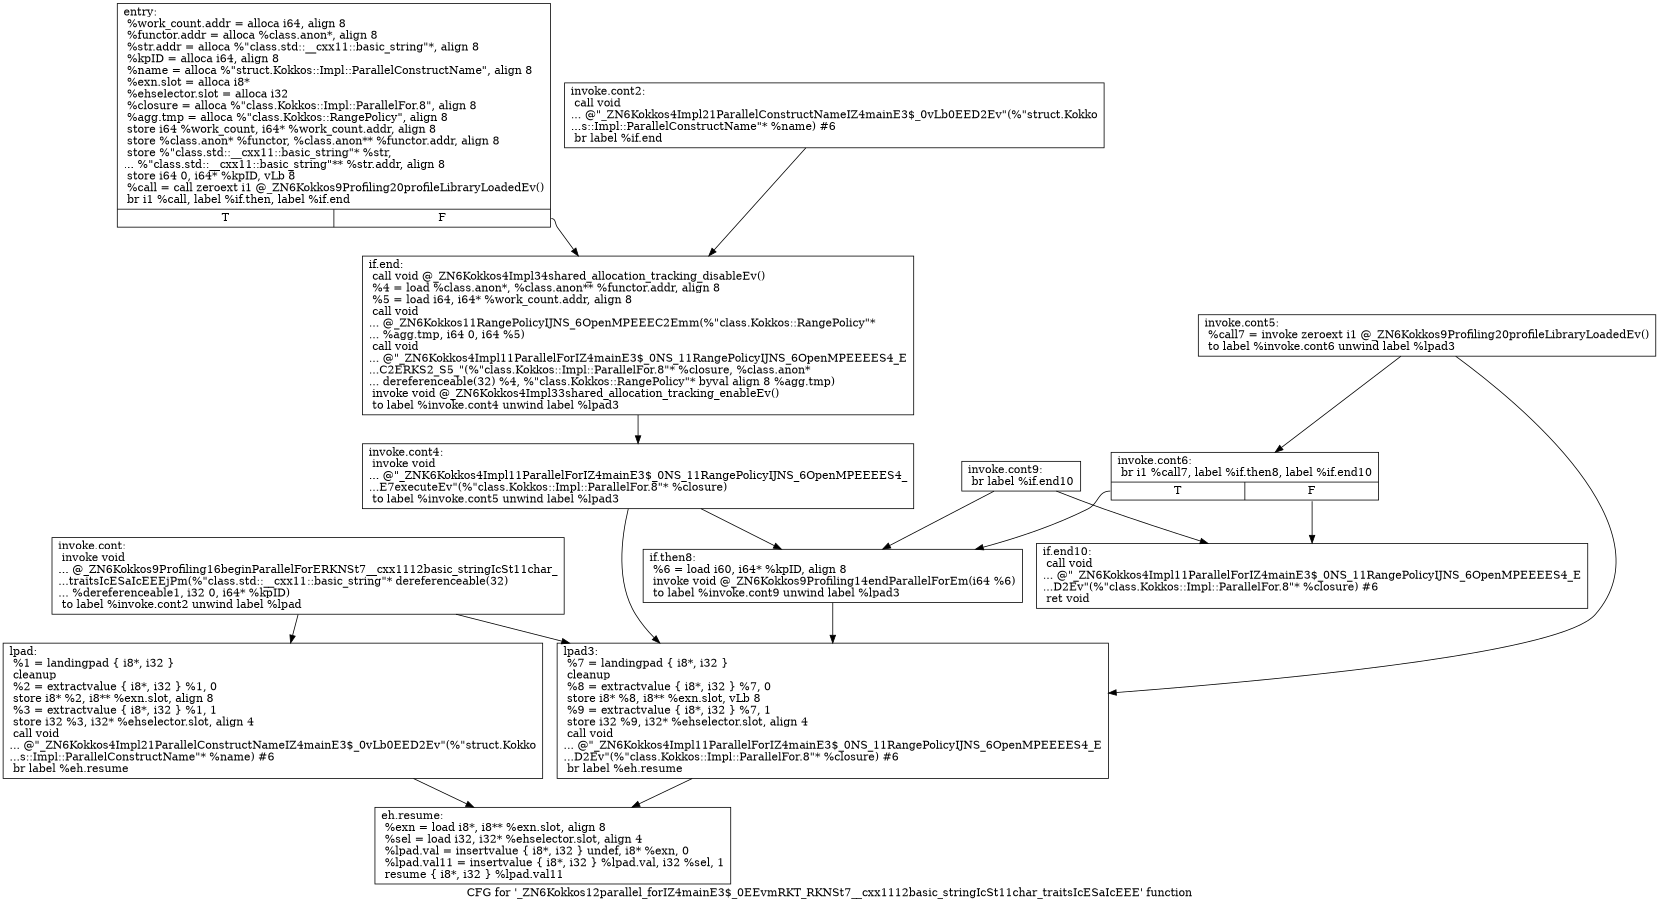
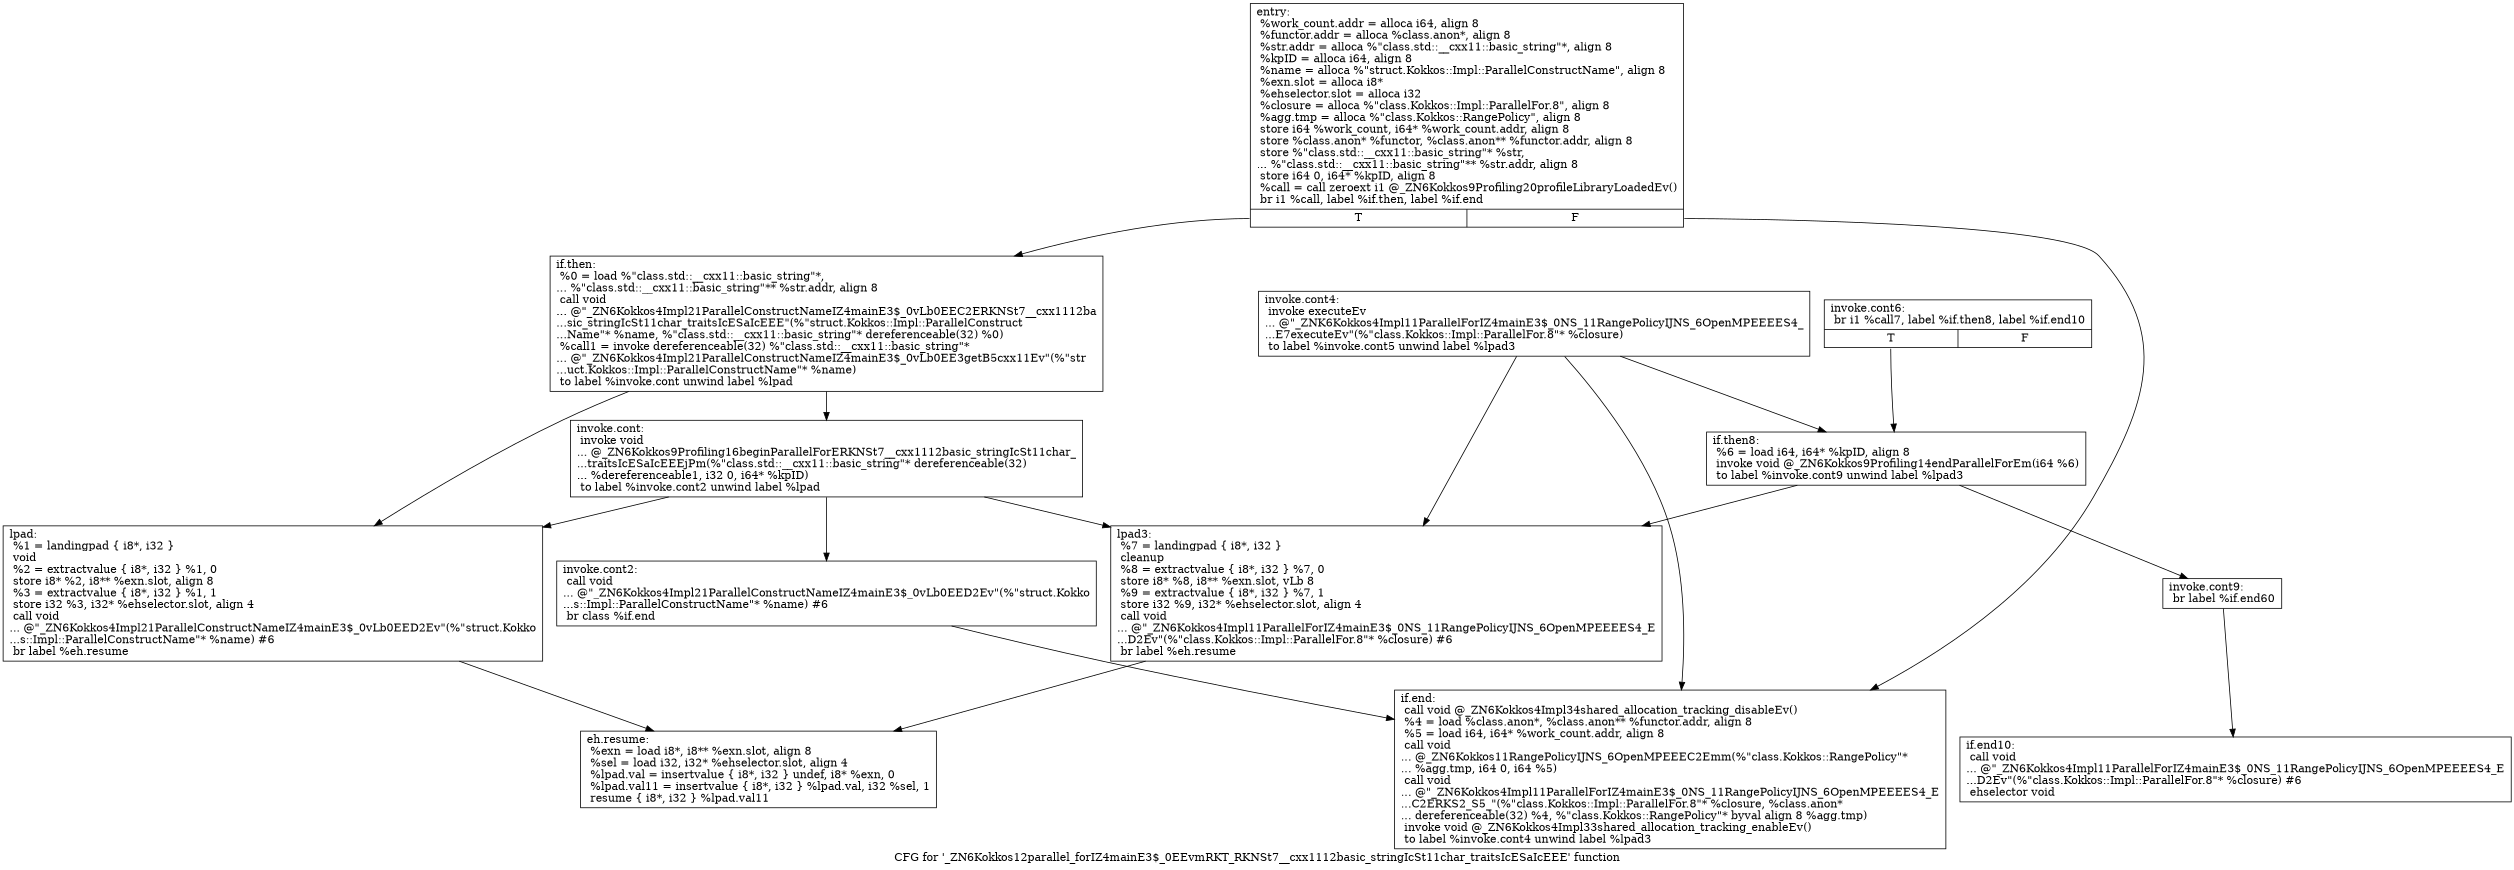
node "invoke.cont2:": text "br label %if.end" -> "br class %if.end"
node "entry:": text "store i64 0, i64* %kpID, vLb 8" -> "store i64 0, i64* %kpID, align 8"
node "if.then:": added
node "invoke.cont5:": removed
edge "if.end:" -> "invoke.cont4:": reversed
node "invoke.cont4:": text "invoke void" -> "invoke executeEv"
node "invoke.cont9:": text "br label %if.end10" -> "br label %if.end60"
edge "invoke.cont9:" -> "if.then8:": reversed
edge "invoke.cont6:" -> "if.end10:": removed
edge "invoke.cont:" -> "invoke.cont2:": added
node "if.then8:": text "%6 = load i60, i64* %kpID, align 8" -> "%6 = load i64, i64* %kpID, align 8"
node "if.end10:": text "ret void" -> "ehselector void"
node "lpad:": text "cleanup" -> "void"
